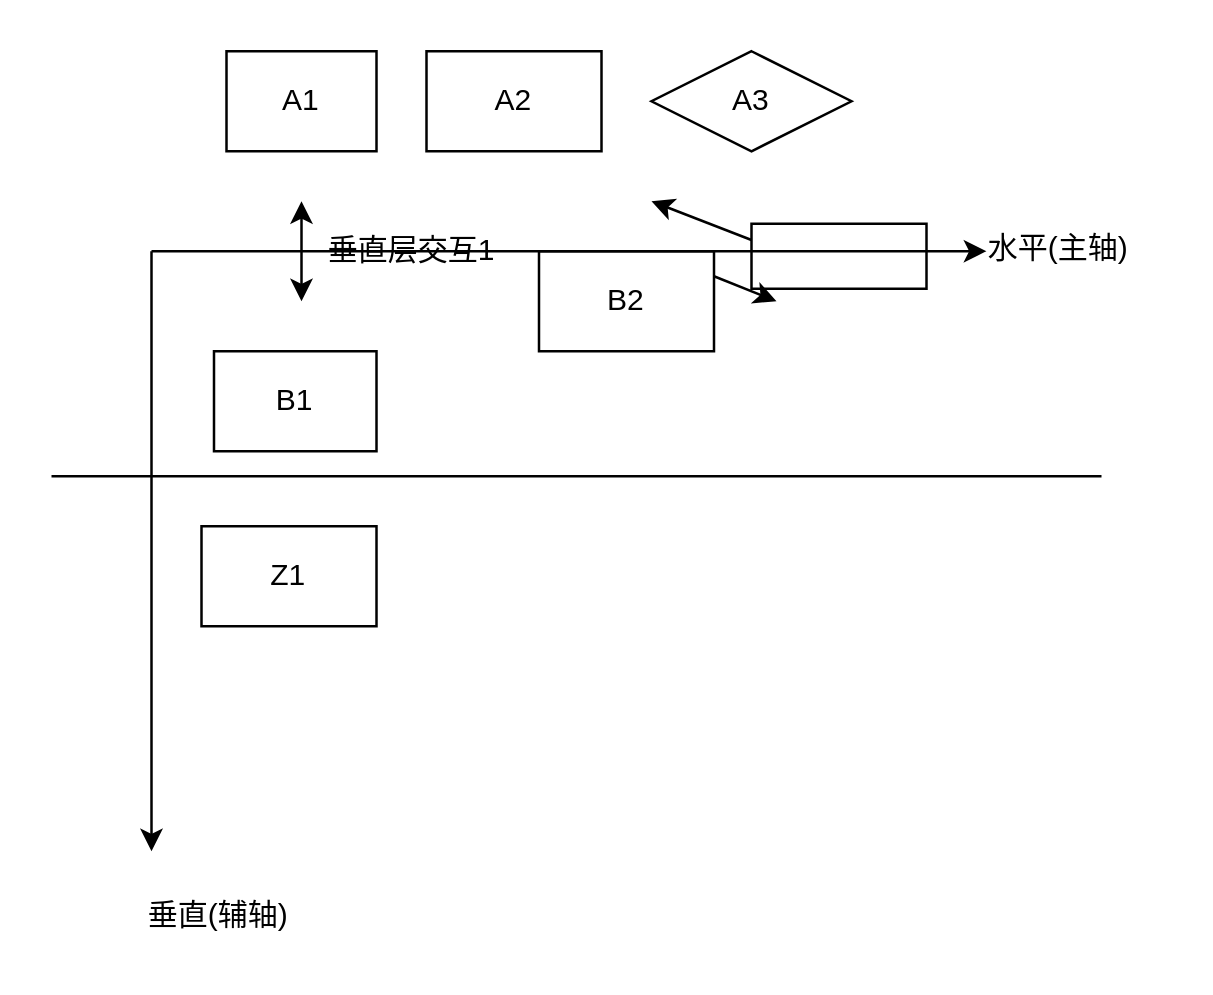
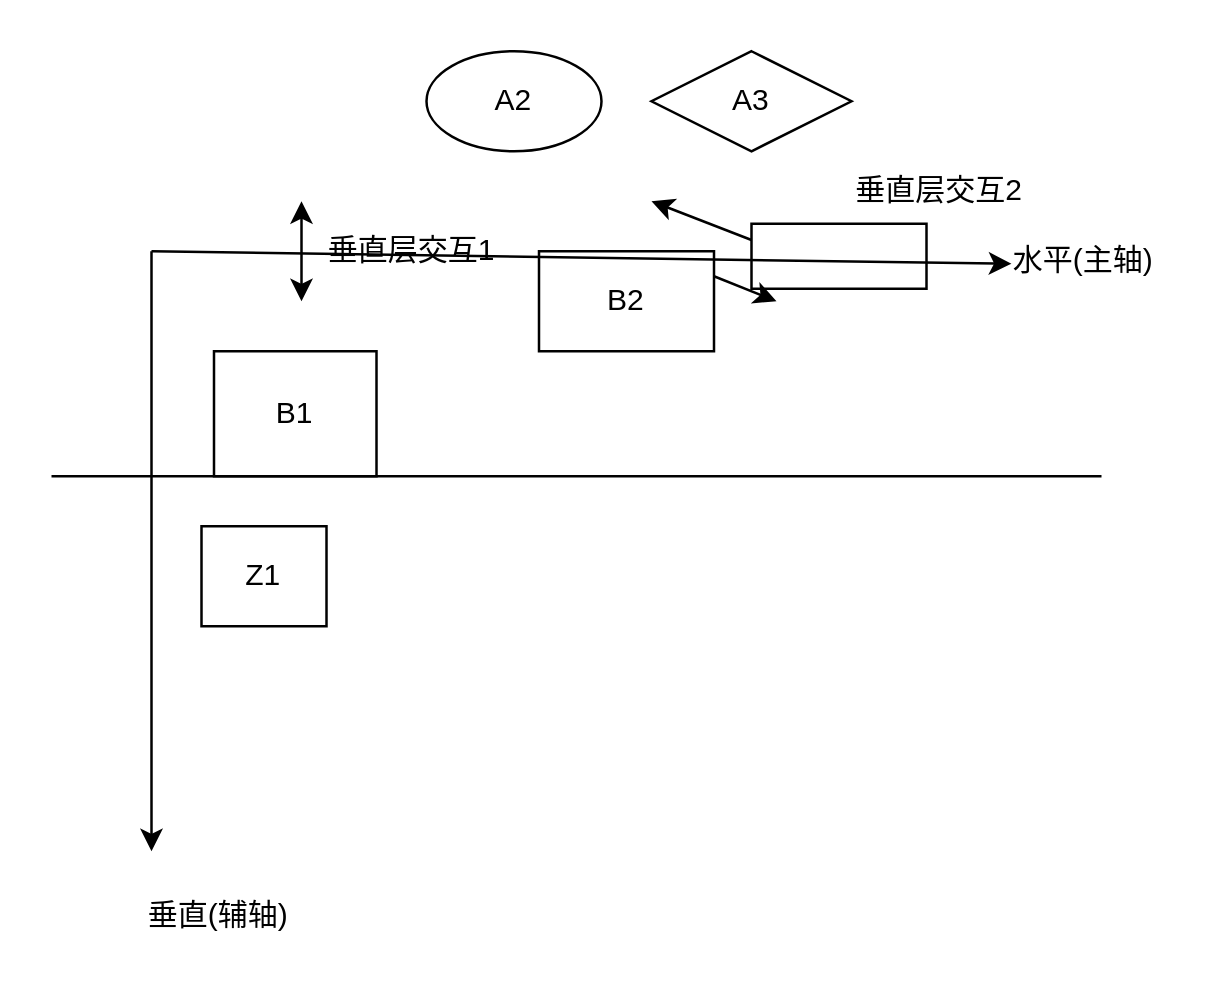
node "A1": removed
node "A2": shape rectangle -> ellipse
node "垂直层交互2": added
node "水平(主轴)": moved (1071, 249) -> (1096, 261)
node "B1": size 163x100 -> 163x125
node "Z1": size 175x100 -> 125x100
